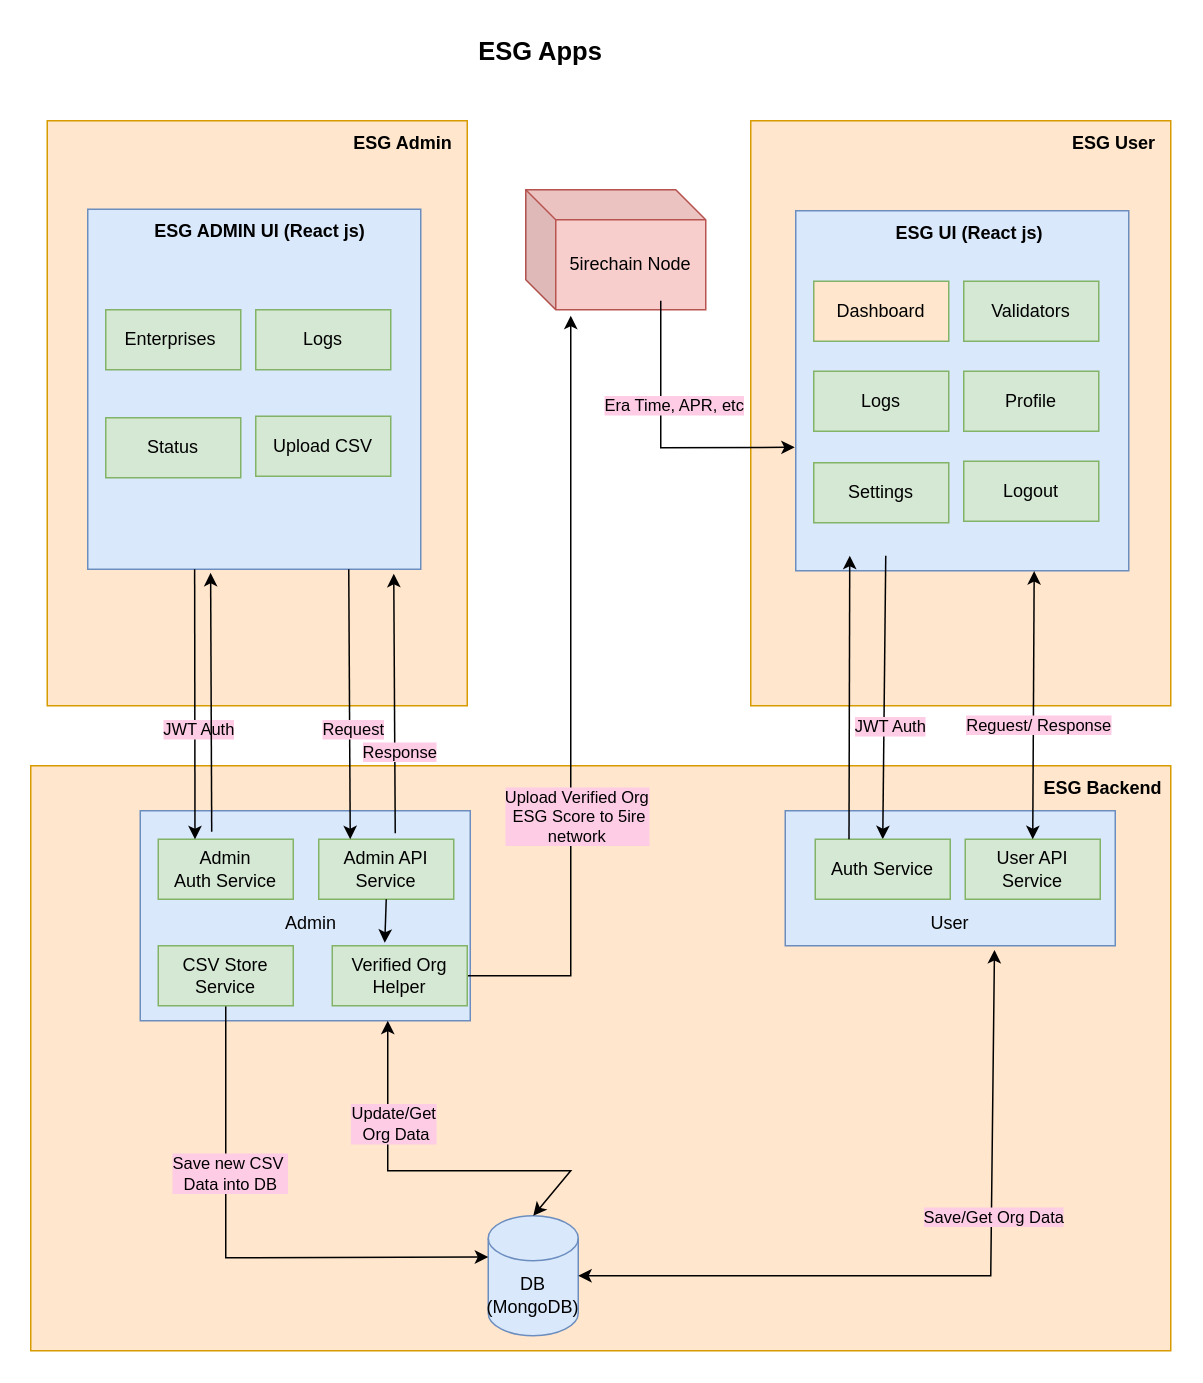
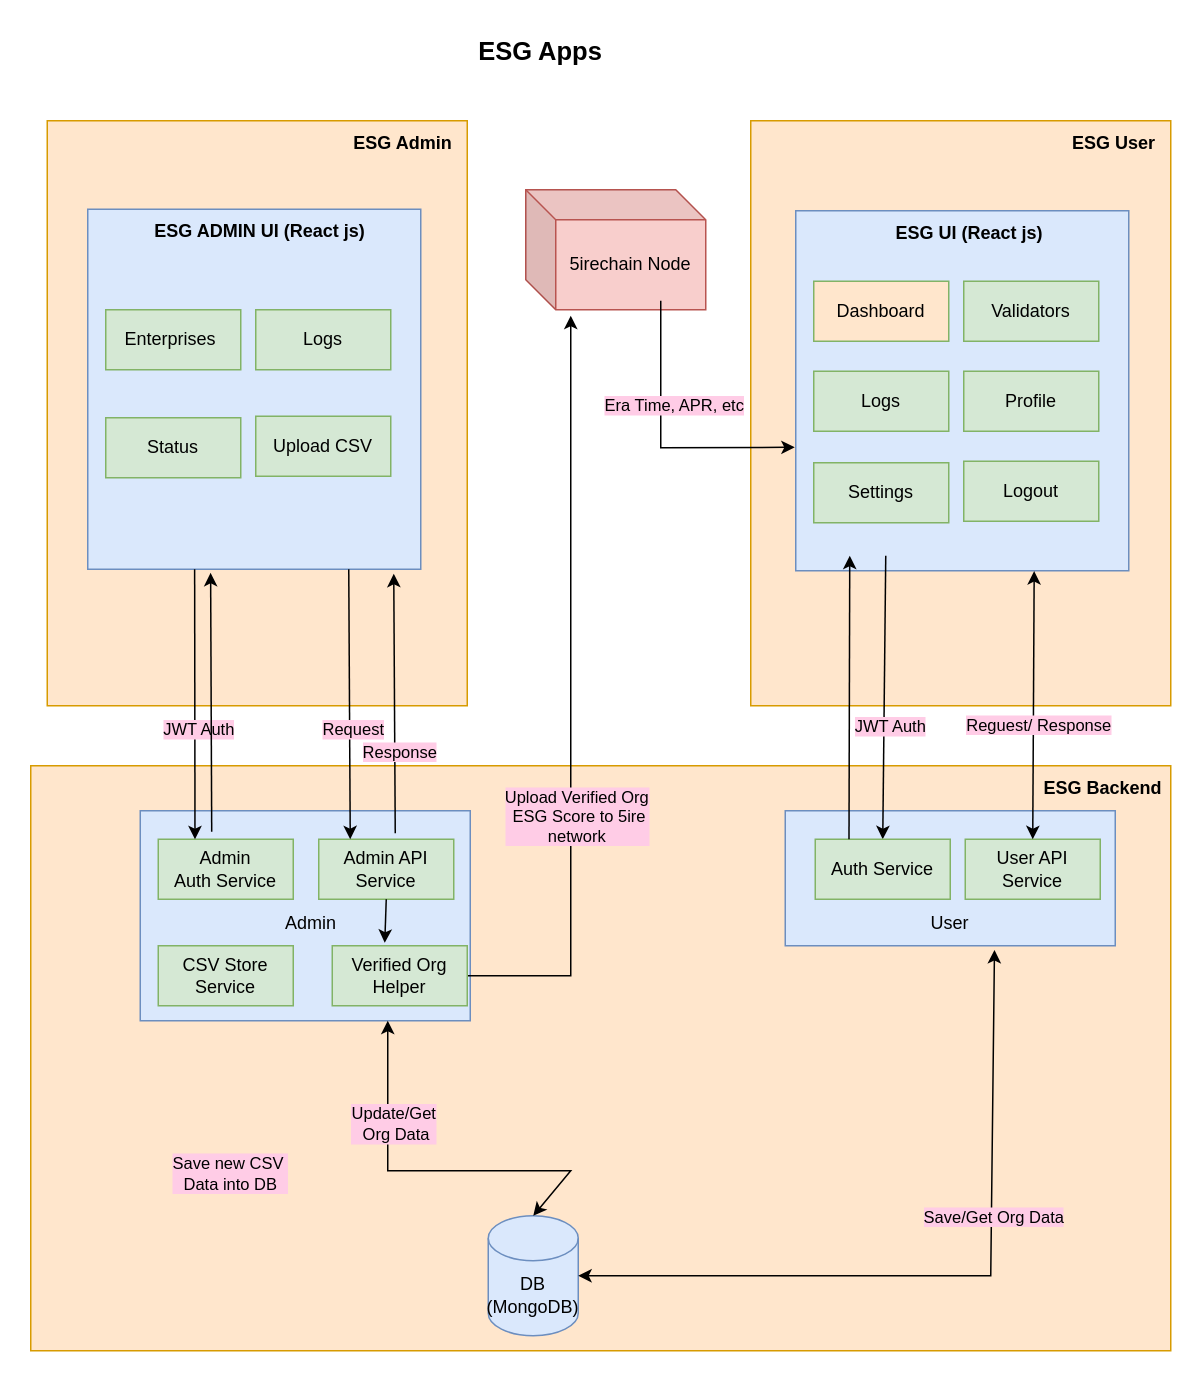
edge "CSV Store Service" -> "DB (MongoDB)": removed
